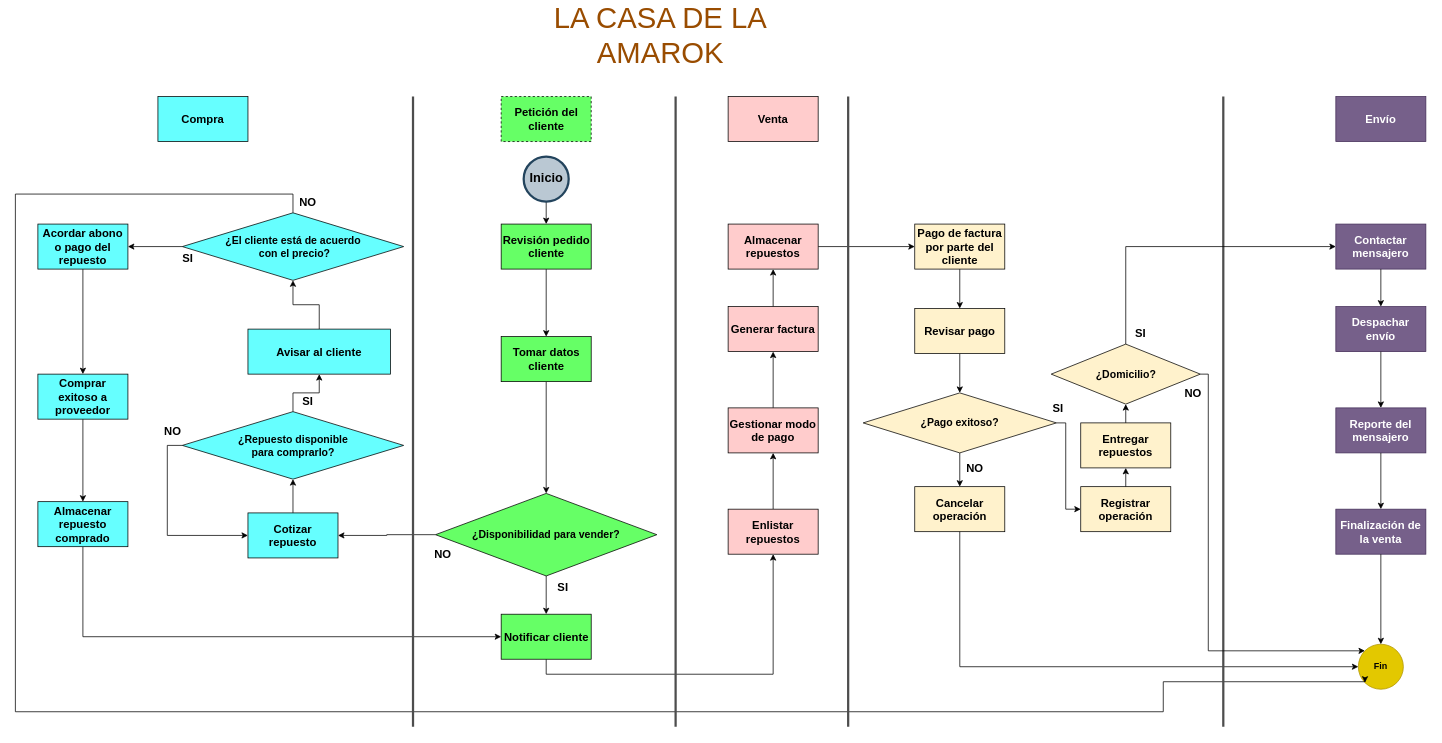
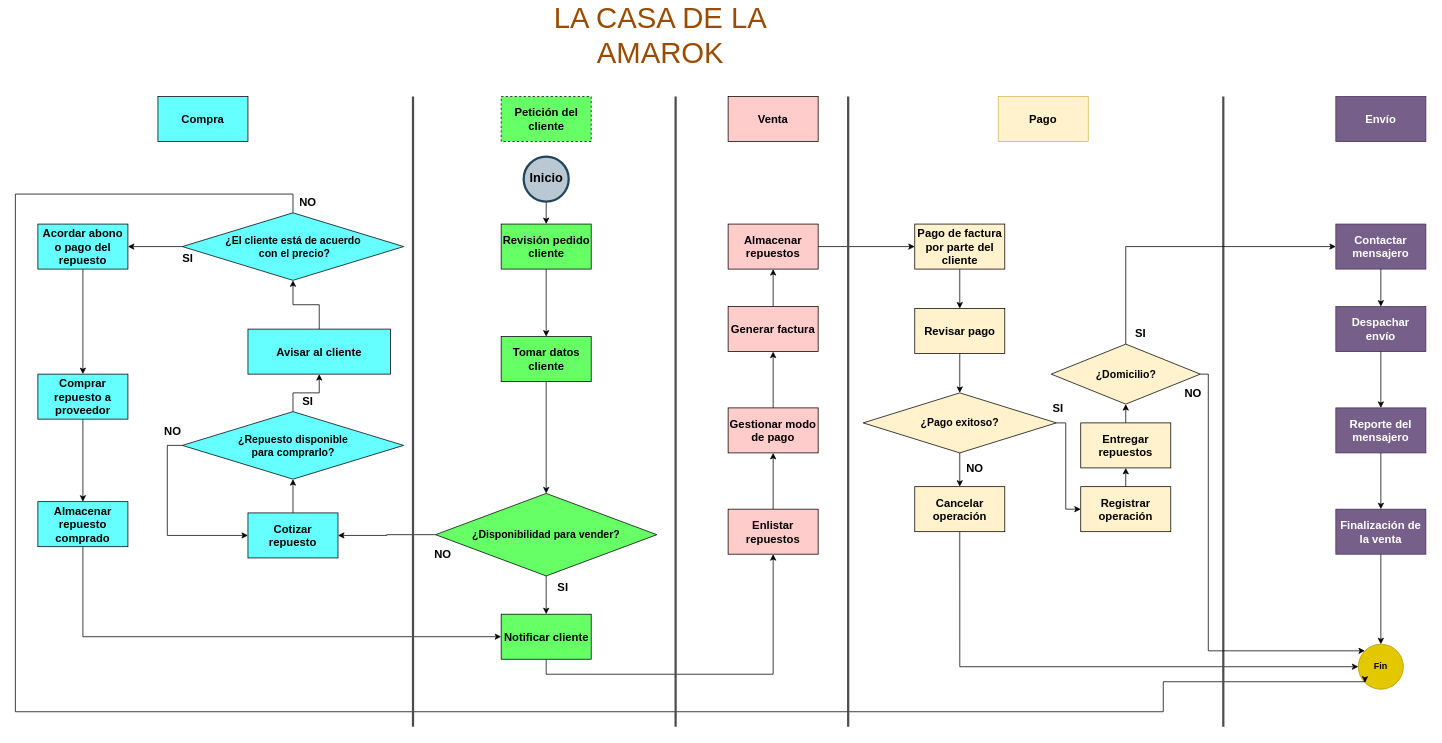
node "Pago": added
node "Comprar exitoso a proveedor": label "Comprar exitoso a proveedor" -> "Comprar repuesto a proveedor"
